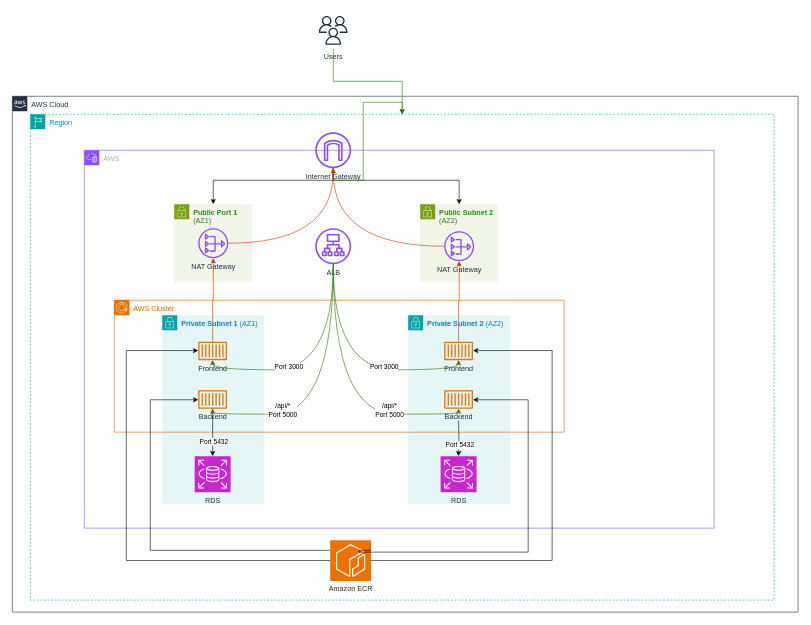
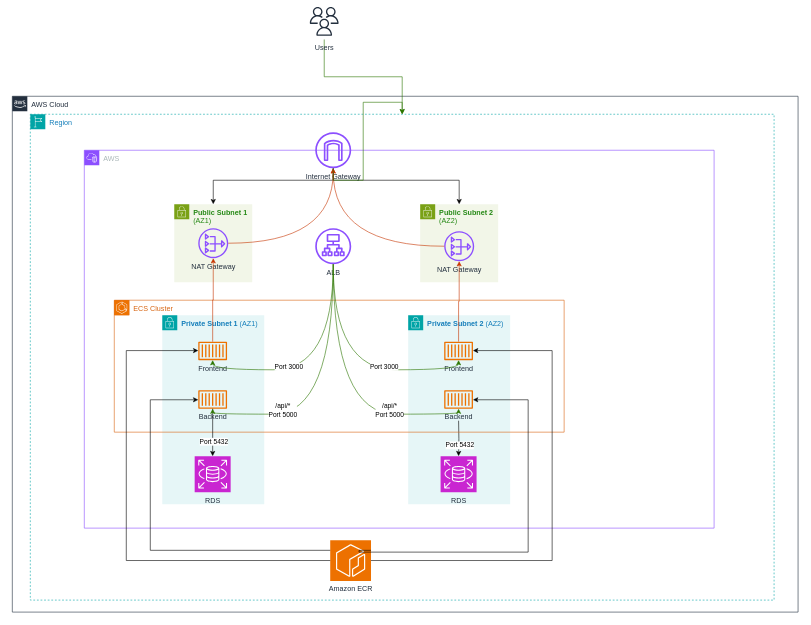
node "Users": moved (333, 30) -> (324, 21)
node "Public Port 1 (AZ1)": label "Public Port 1 (AZ1)" -> "Public Subnet 1 (AZ1)"
node "AWS Cluster": label "AWS Cluster" -> "ECS Cluster"
